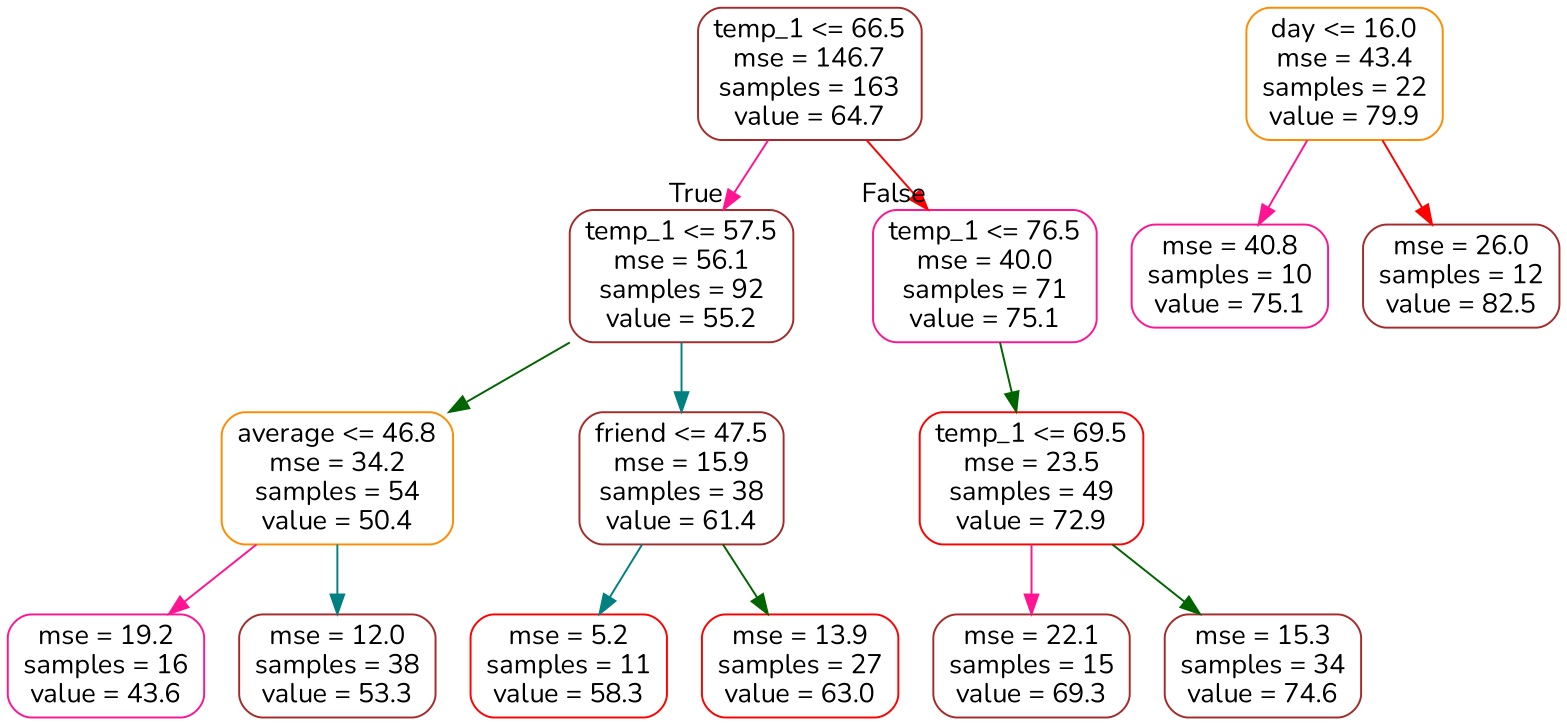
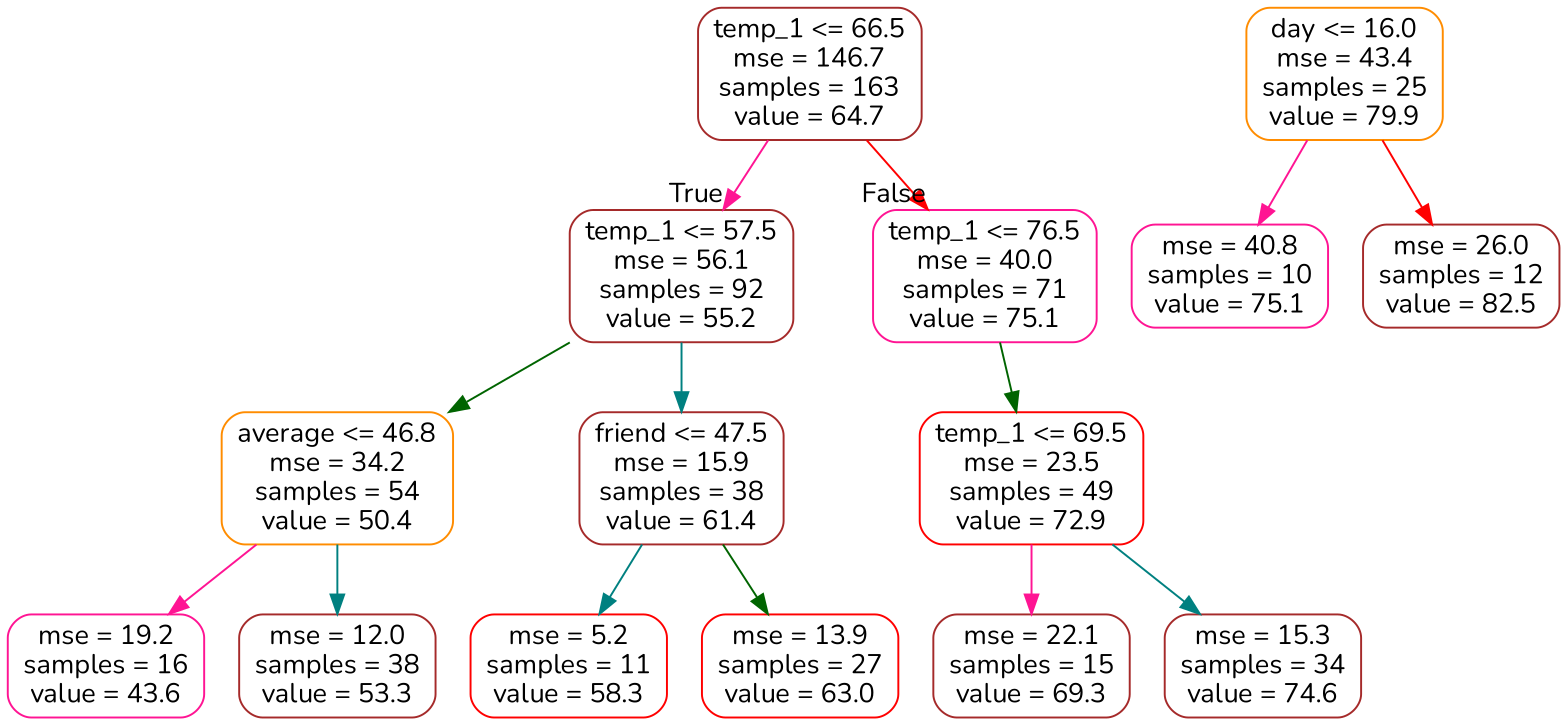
node "day <= 16.0 mse = 43.4 samples = 22 value = 79.9": label "day <= 16.0 mse = 43.4 samples = 22 value = 79.9" -> "day <= 16.0 mse = 43.4 samples = 25 value = 79.9"
edge "temp_1 <= 69.5 mse = 23.5 samples = 49 value = 72.9" -> "mse = 15.3 samples = 34 value = 74.6": color darkgreen -> teal
